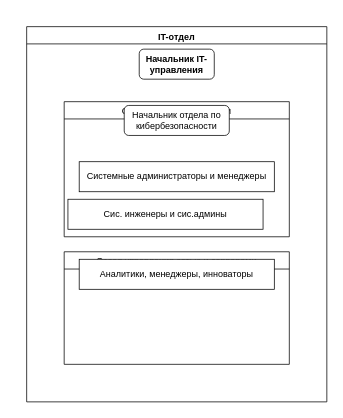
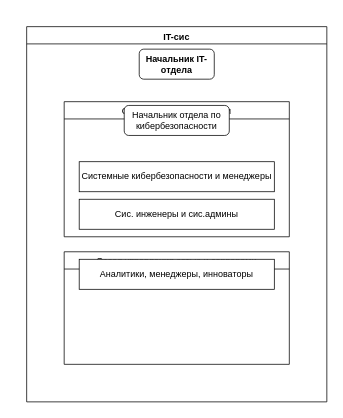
node "IT-отдел": label "IT-отдел" -> "IT-сис"
node "Начальник IT-управления": label "Начальник IT-управления" -> "Начальник IT-отдела"
node "Системные администраторы и менеджеры": label "Системные администраторы и менеджеры" -> "Системные кибербезопасности и менеджеры"
node "Сис. инженеры и сис.админы": moved (165, 214) -> (177, 214)
